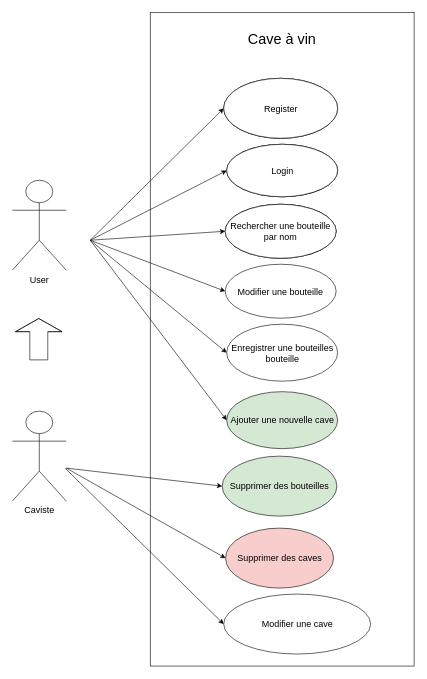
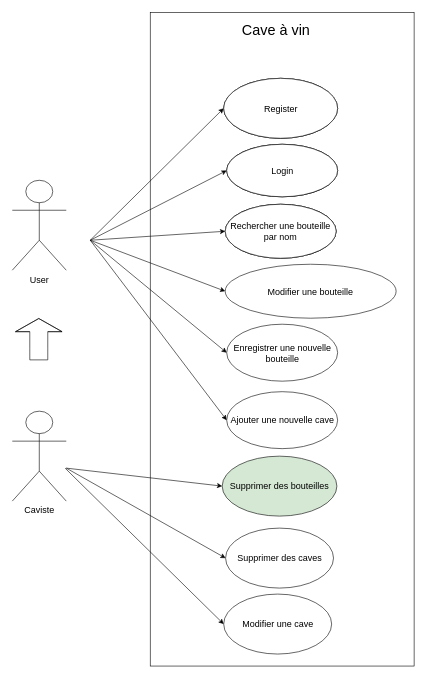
node "Cave à vin": moved (282, 39) -> (276, 30)
node "Modifier une bouteille": size 111x54 -> 171x54
node "Enregistrer une bouteilles bouteille": label "Enregistrer une bouteilles bouteille" -> "Enregistrer une nouvelle bouteille"
node "Ajouter une nouvelle cave": fillcolor #d5e8d4 -> #ffffff
node "Supprimer des caves": fillcolor #f8cecc -> #ffffff
node "Modifier une cave": size 147x60 -> 108x60
